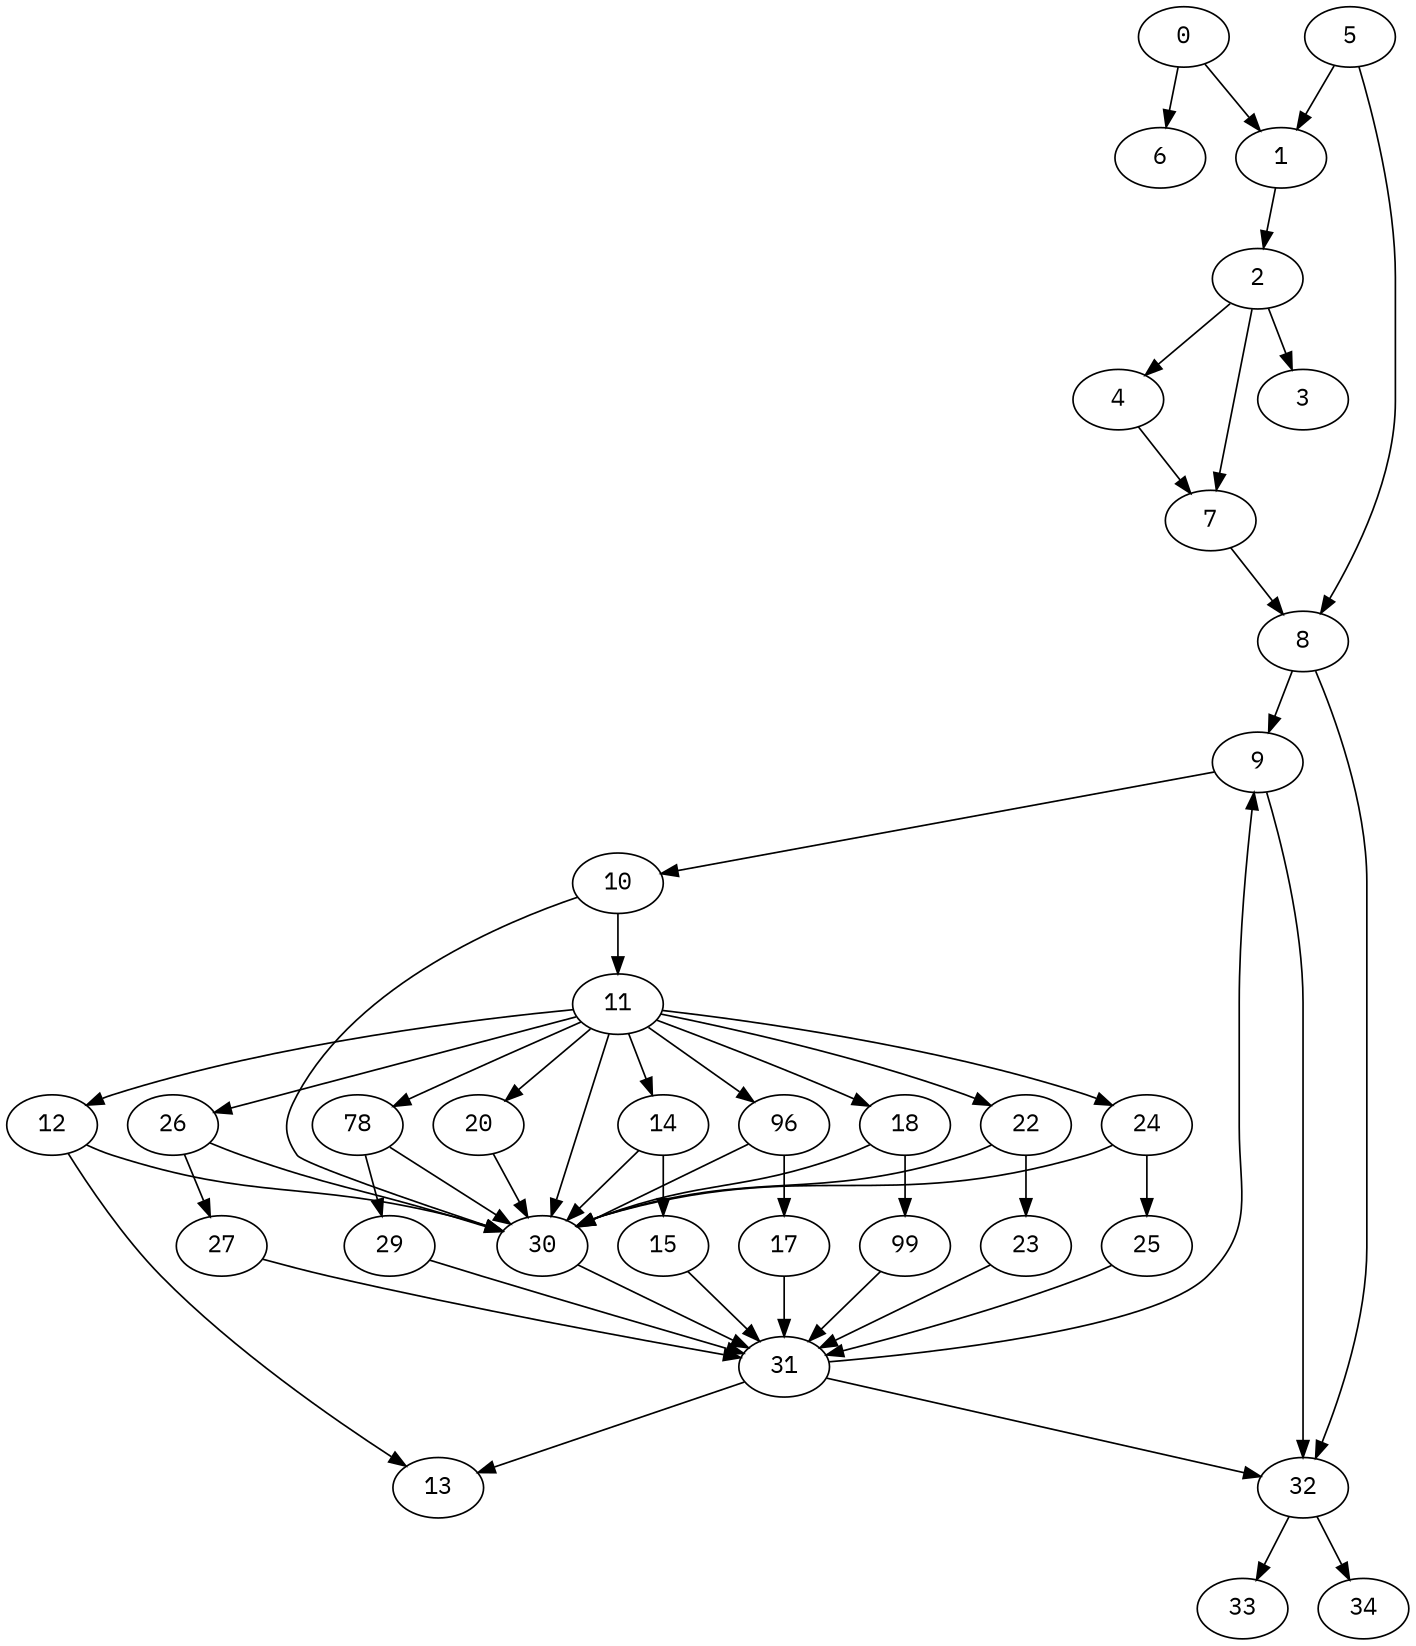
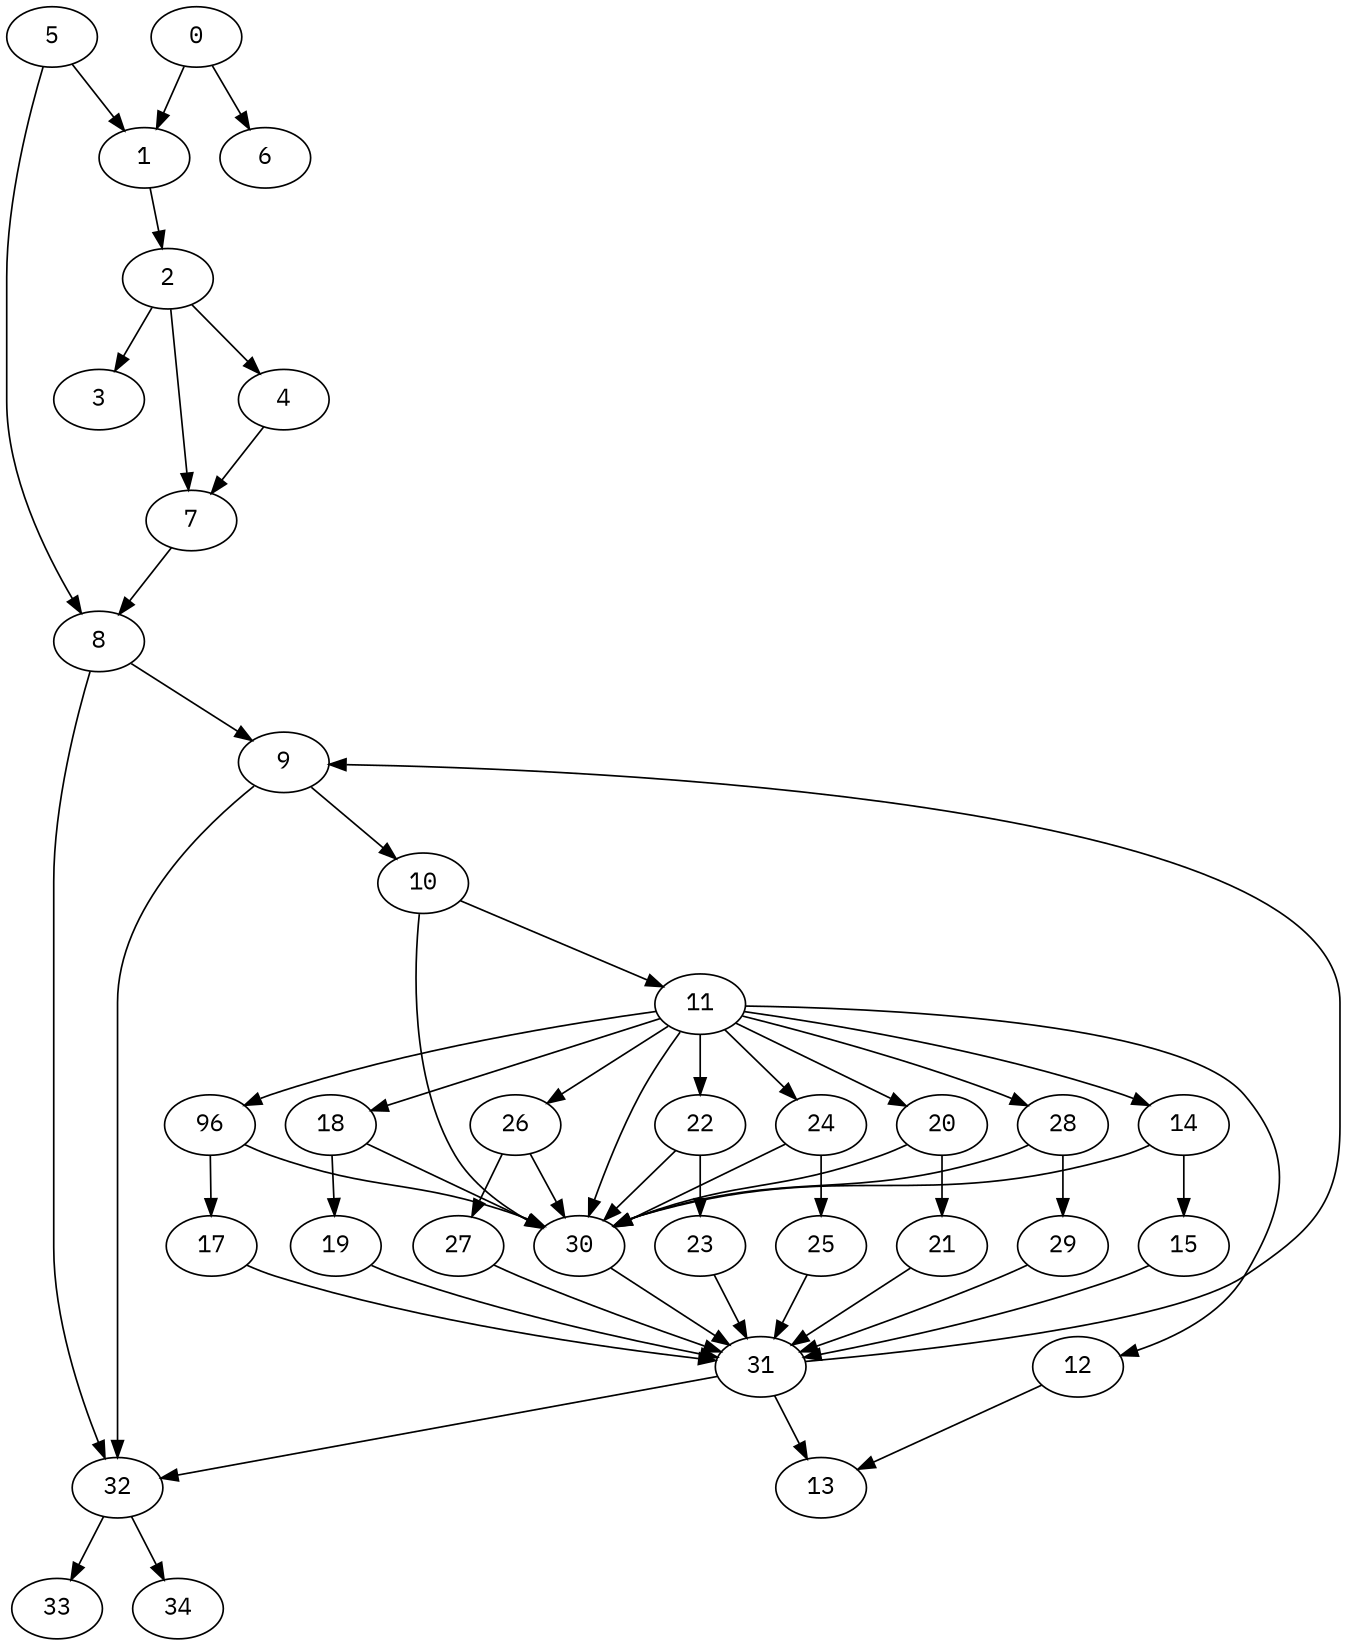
node "78": label "78" -> "28"
edge "12" -> "30": removed
node "99": label "99" -> "19"
node "21": added
